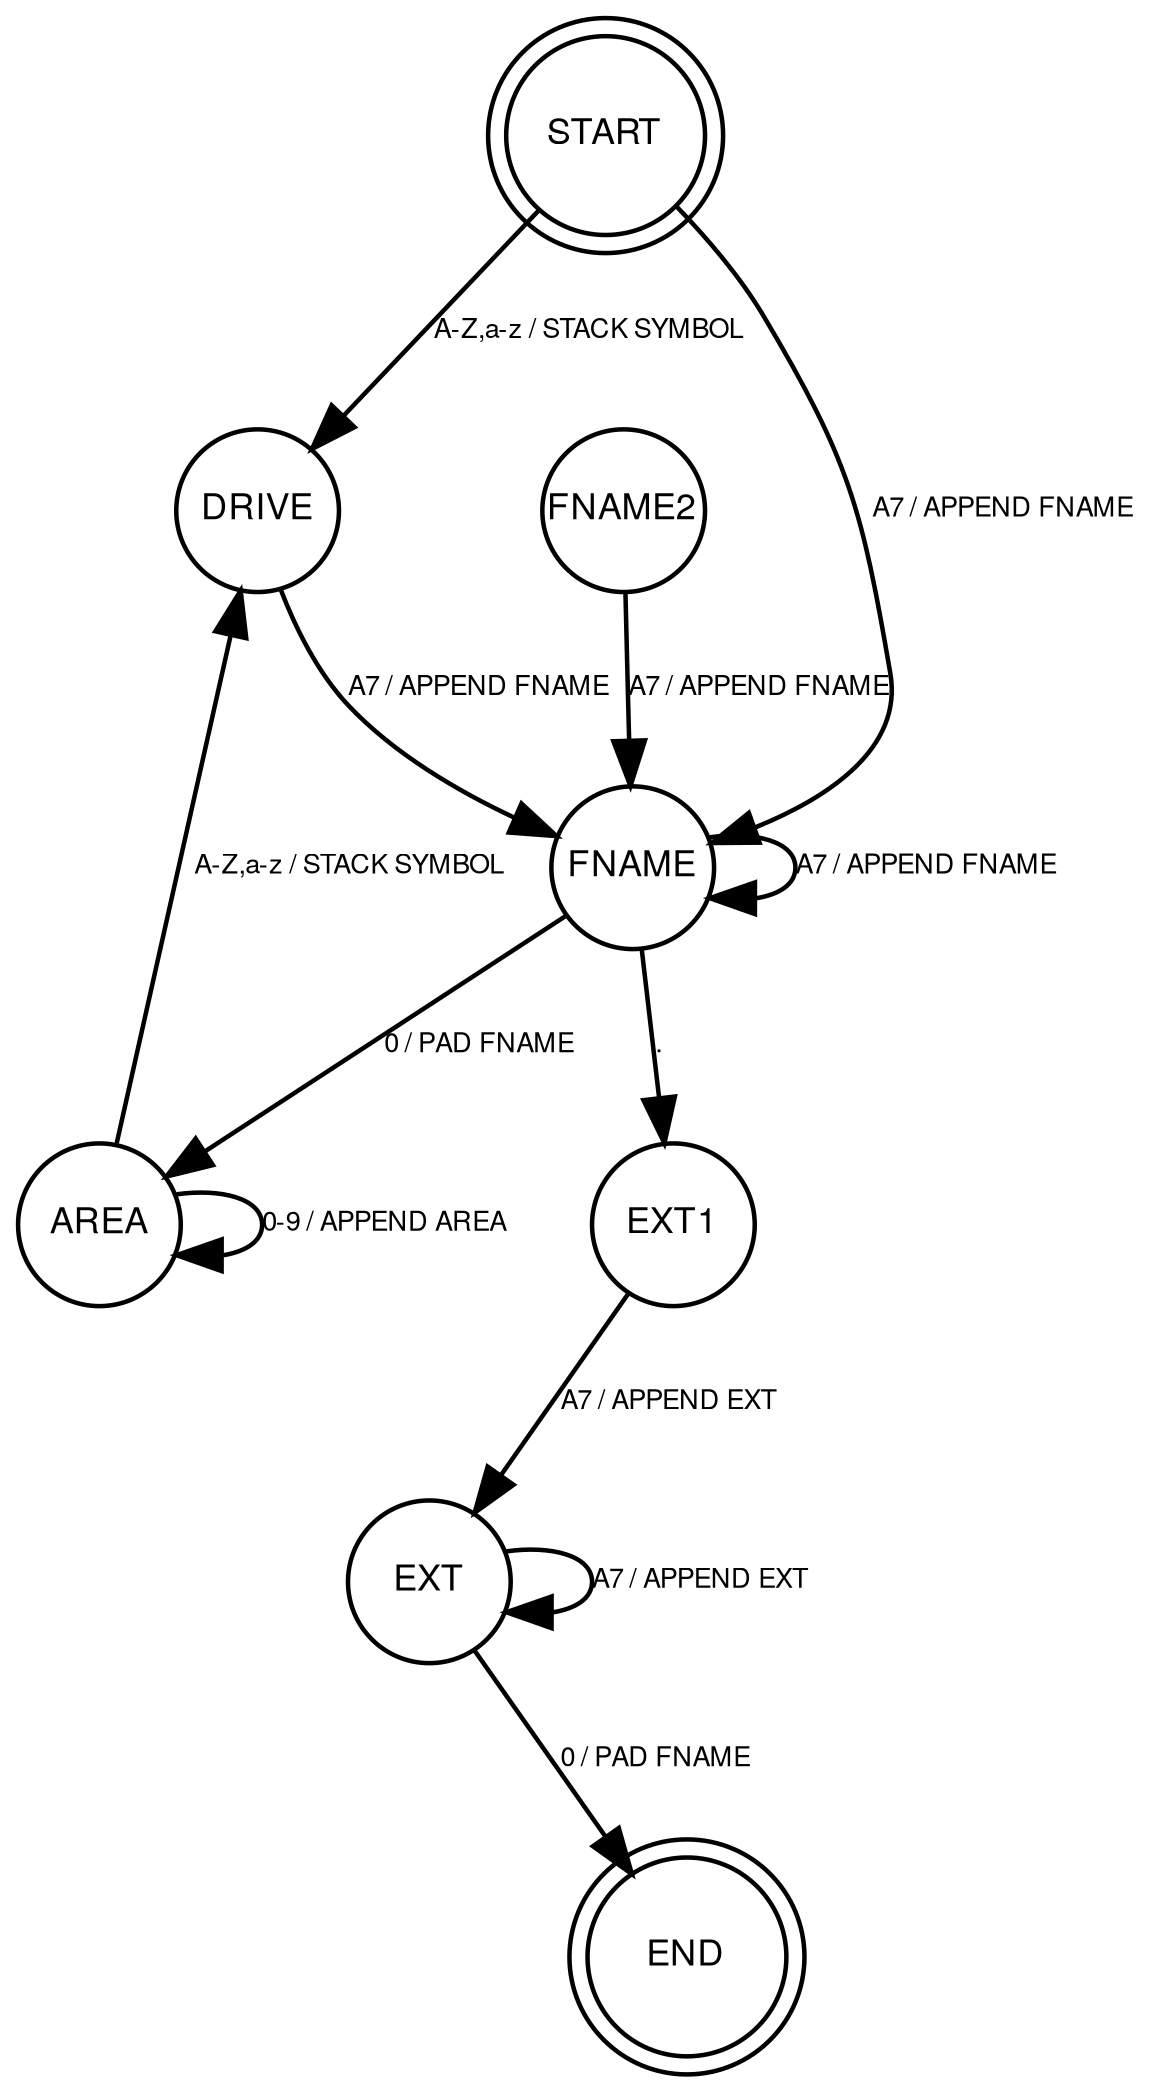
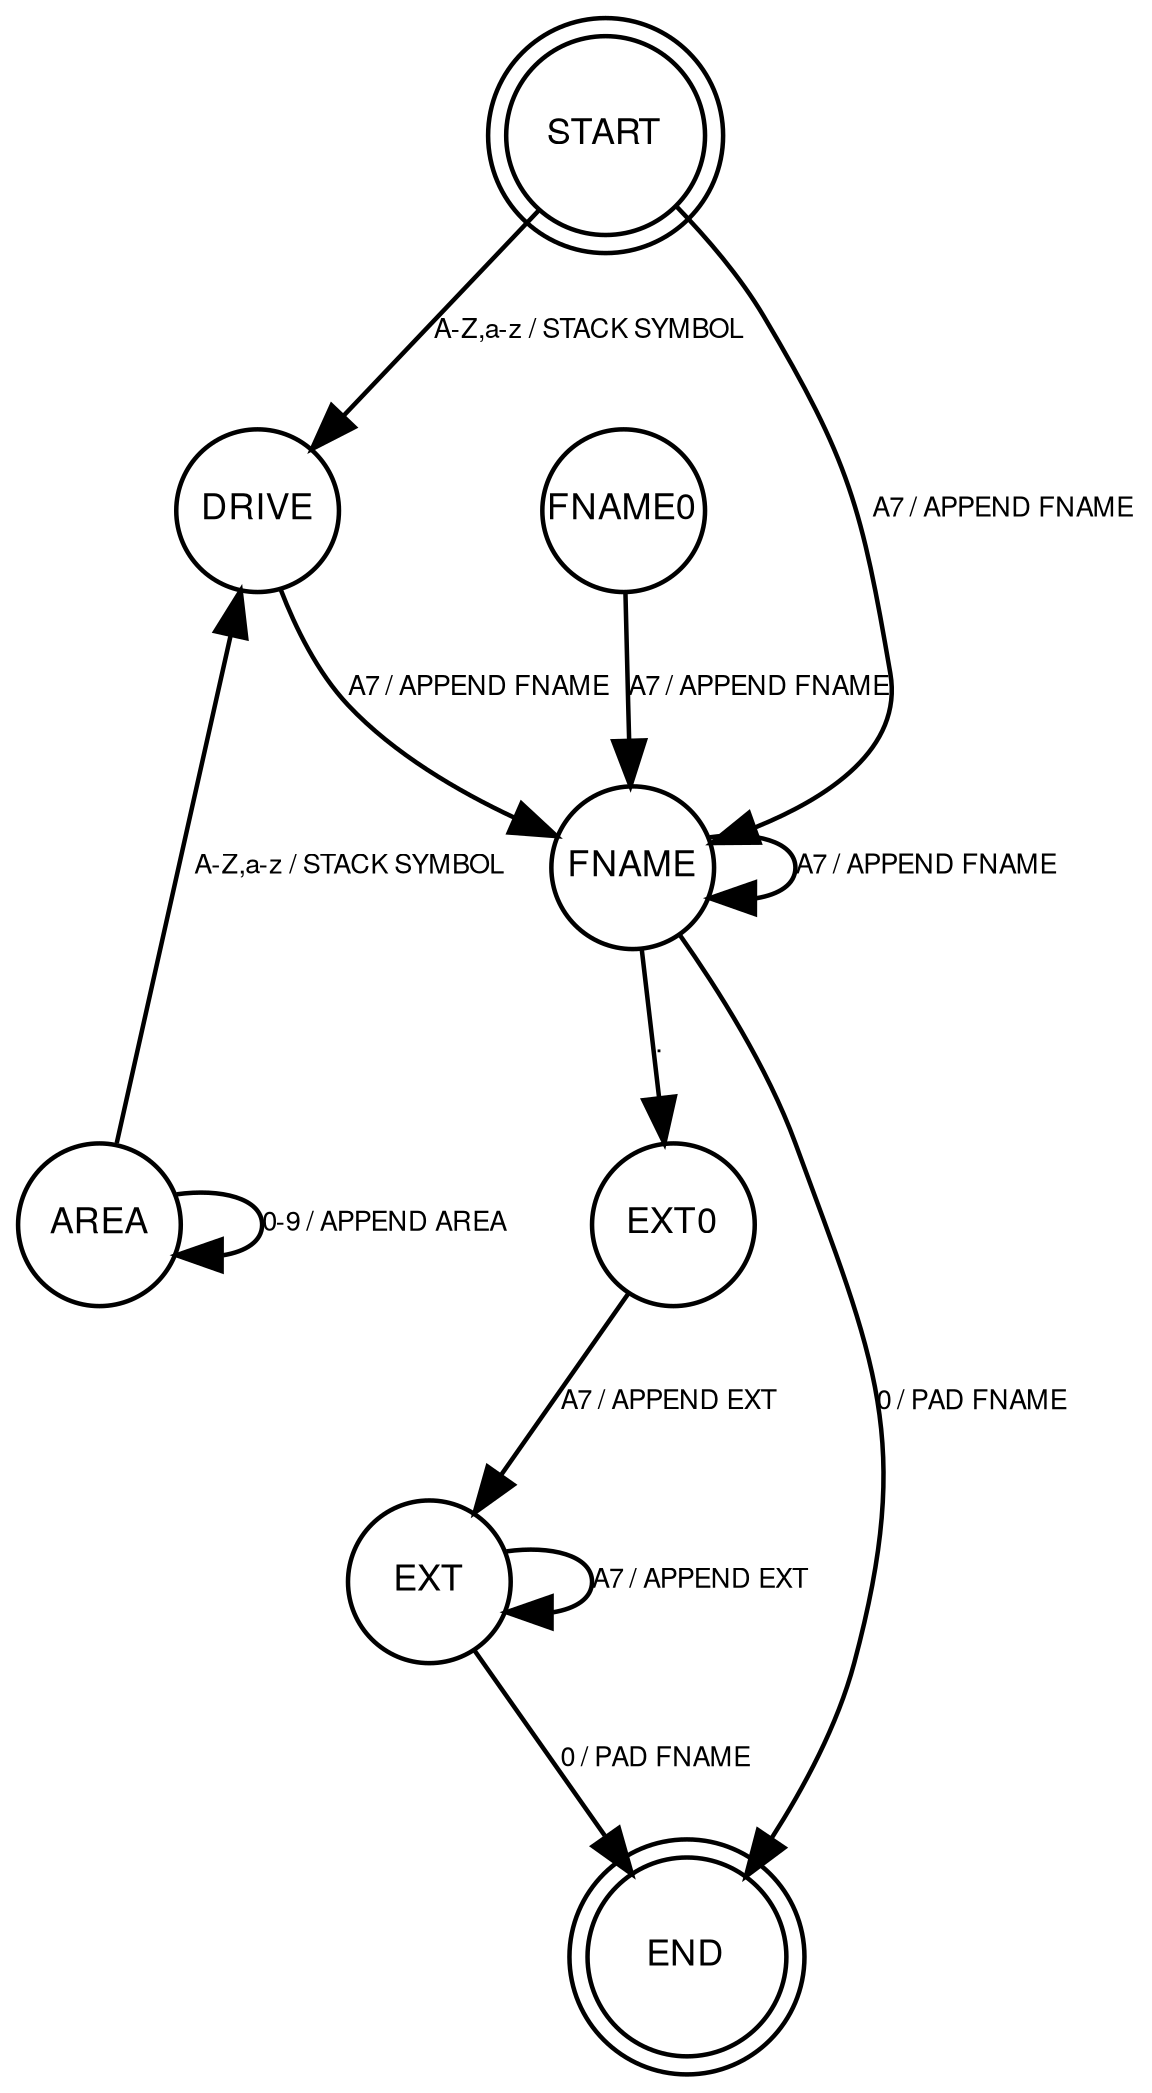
node "FNAME2": label "FNAME2" -> "FNAME0"
edge "FNAME" -> "AREA": now "FNAME" -> "END"
node "EXT1": label "EXT1" -> "EXT0"
